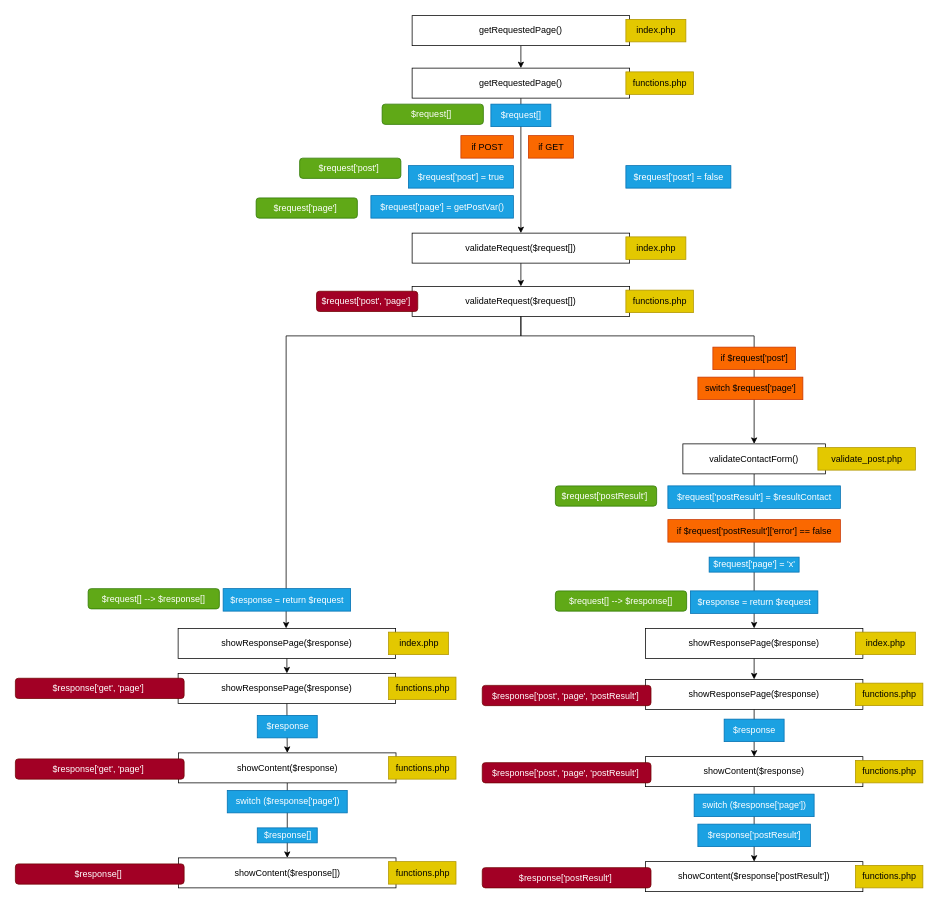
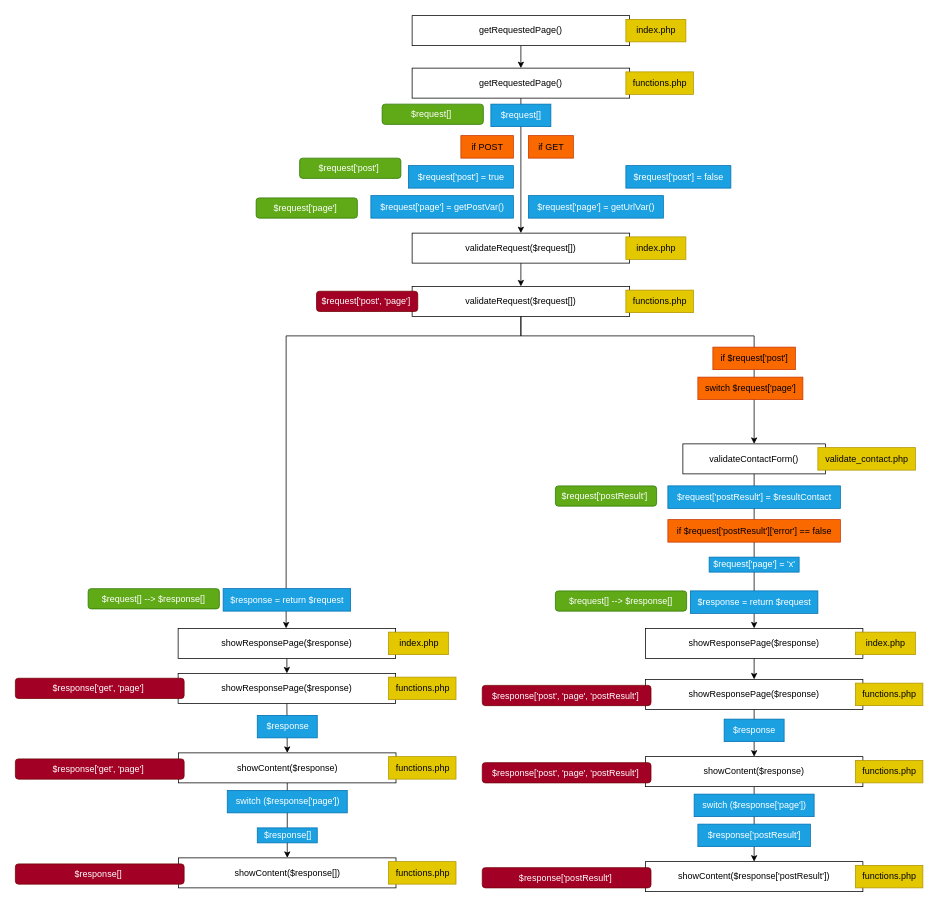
node "$request['page'] = getUrlVar()": added
node "validate_post.php": label "validate_post.php" -> "validate_contact.php"
